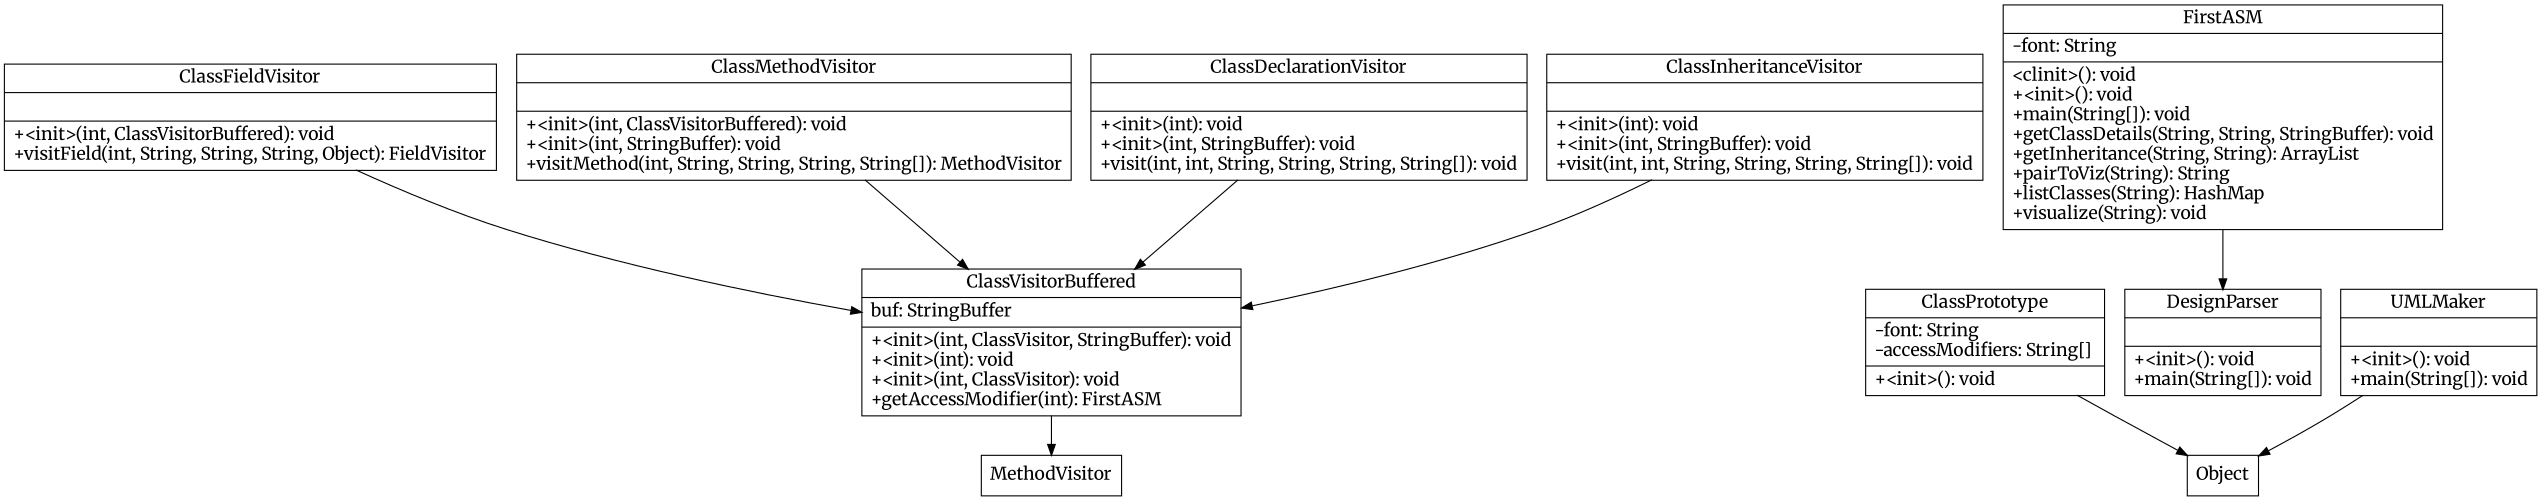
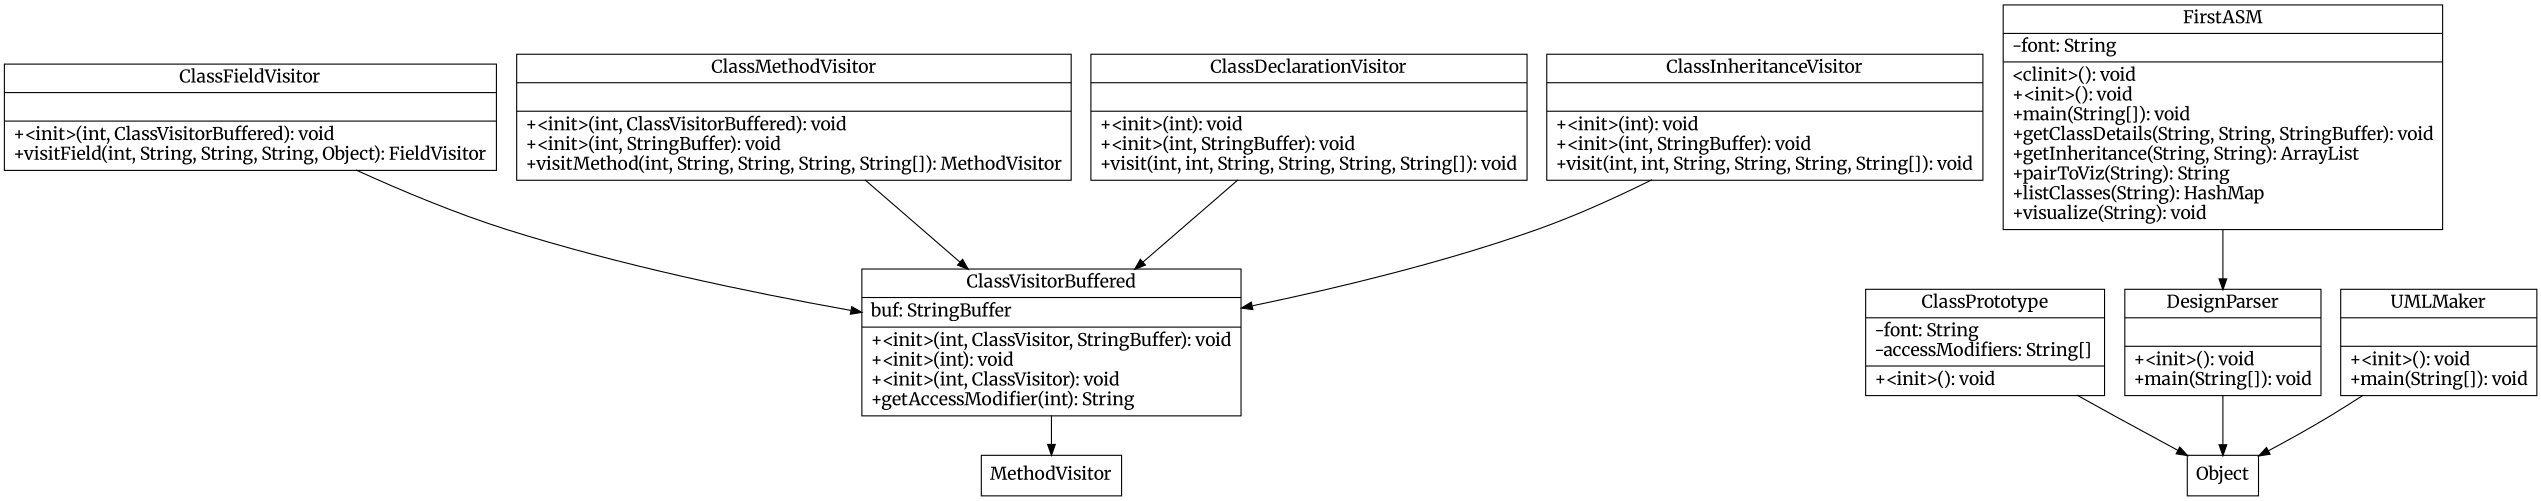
node "ClassVisitorBuffered": text "+getAccessModifier(int): FirstASM" -> "+getAccessModifier(int): String"
edge "DesignParser" -> "Object": added
